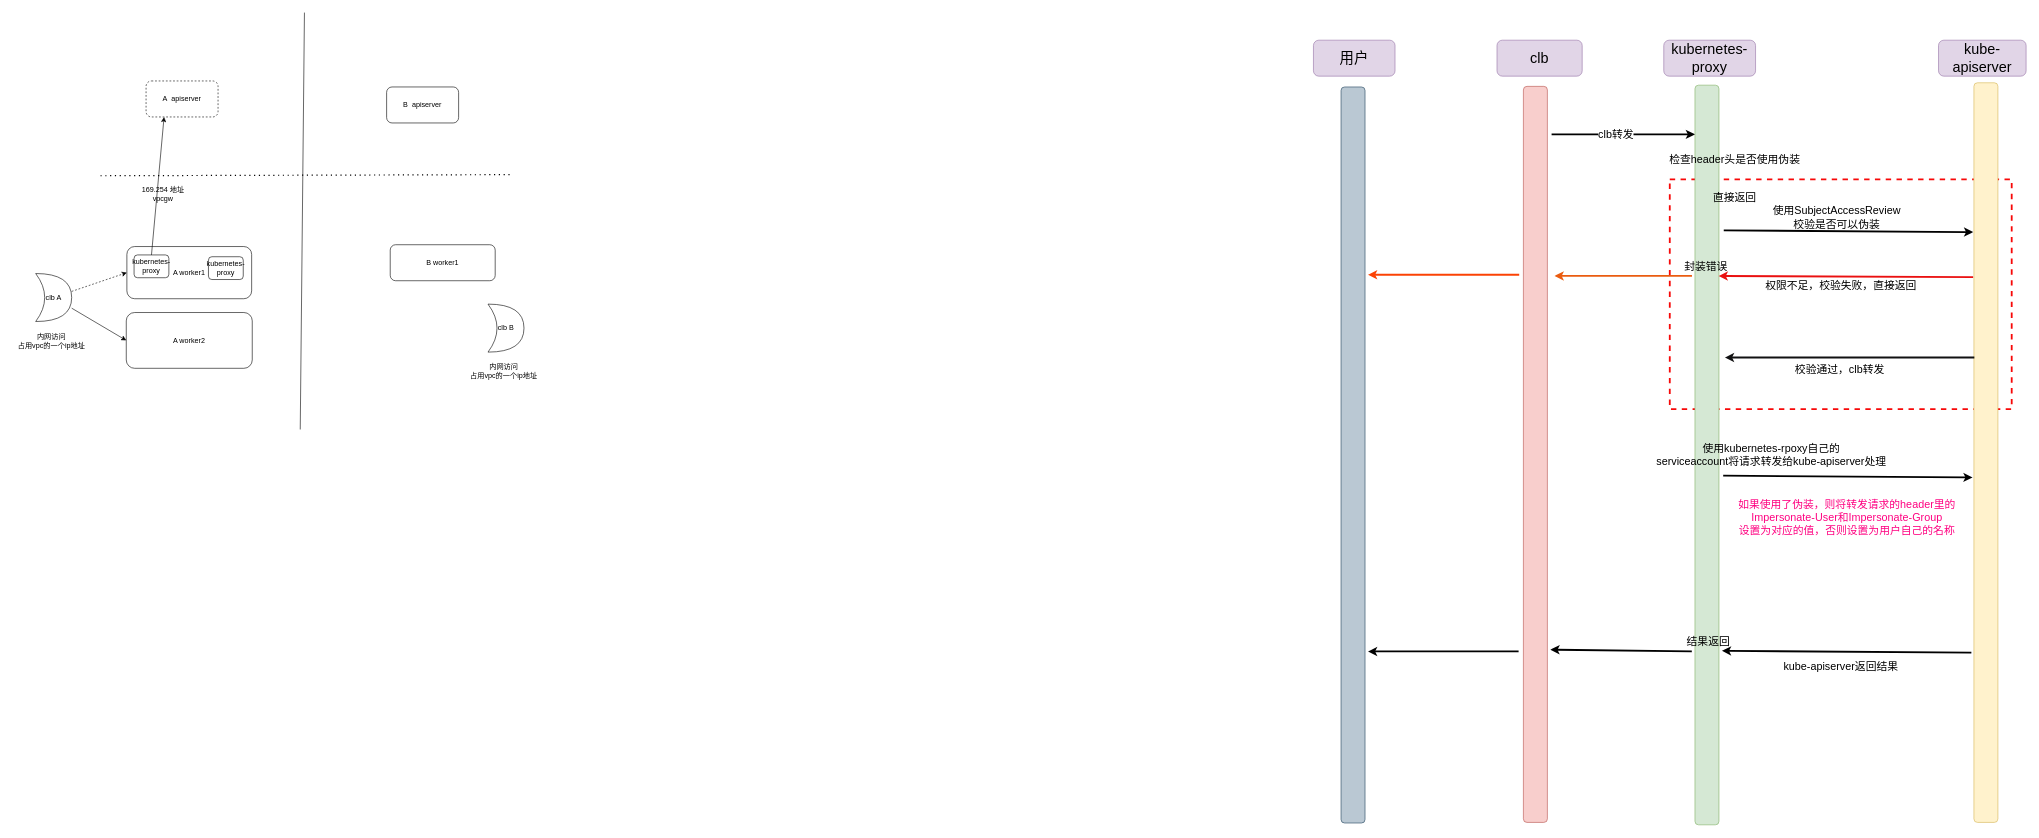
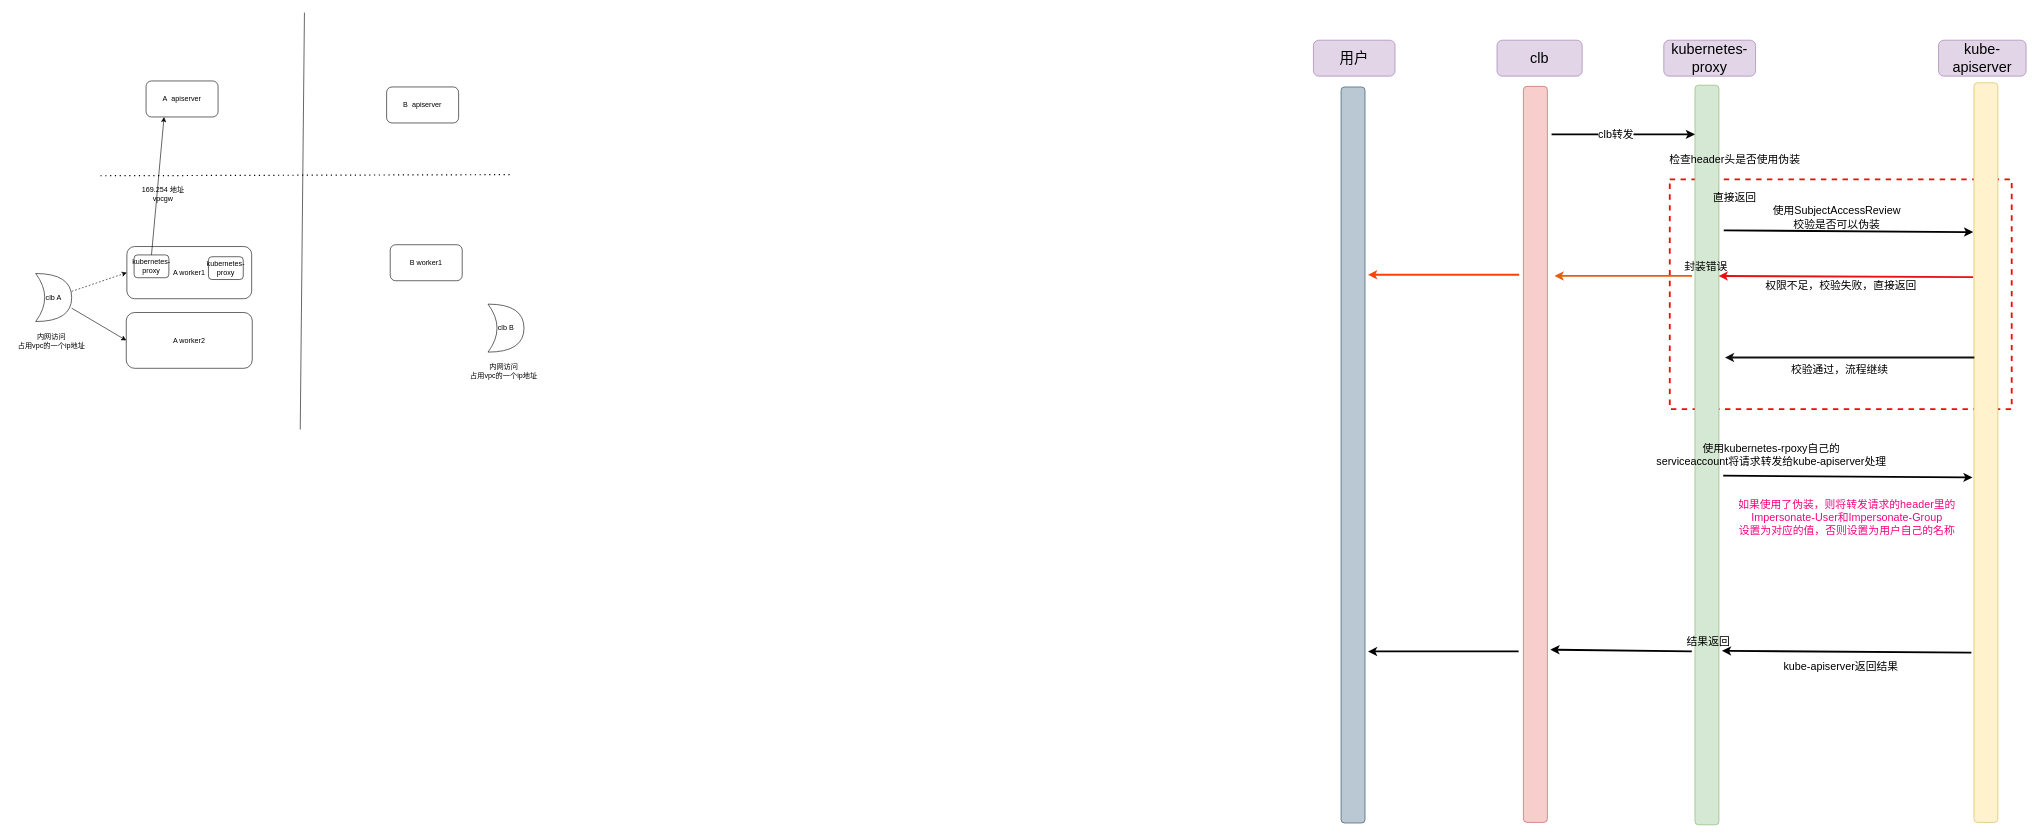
node "A apiserver": style dashed -> solid
node "B worker1": size 105x36 -> 72x36
node "校验通过，clb转发": label "校验通过，clb转发" -> "校验通过，流程继续"
